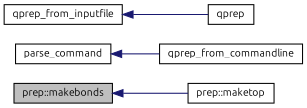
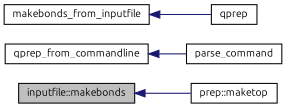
node "qprep_from_inputfile": label "qprep_from_inputfile" -> "makebonds_from_inputfile"
edge "qprep_from_commandline" -> "parse_command": reversed
node "prep::makebonds": label "prep::makebonds" -> "inputfile::makebonds"
